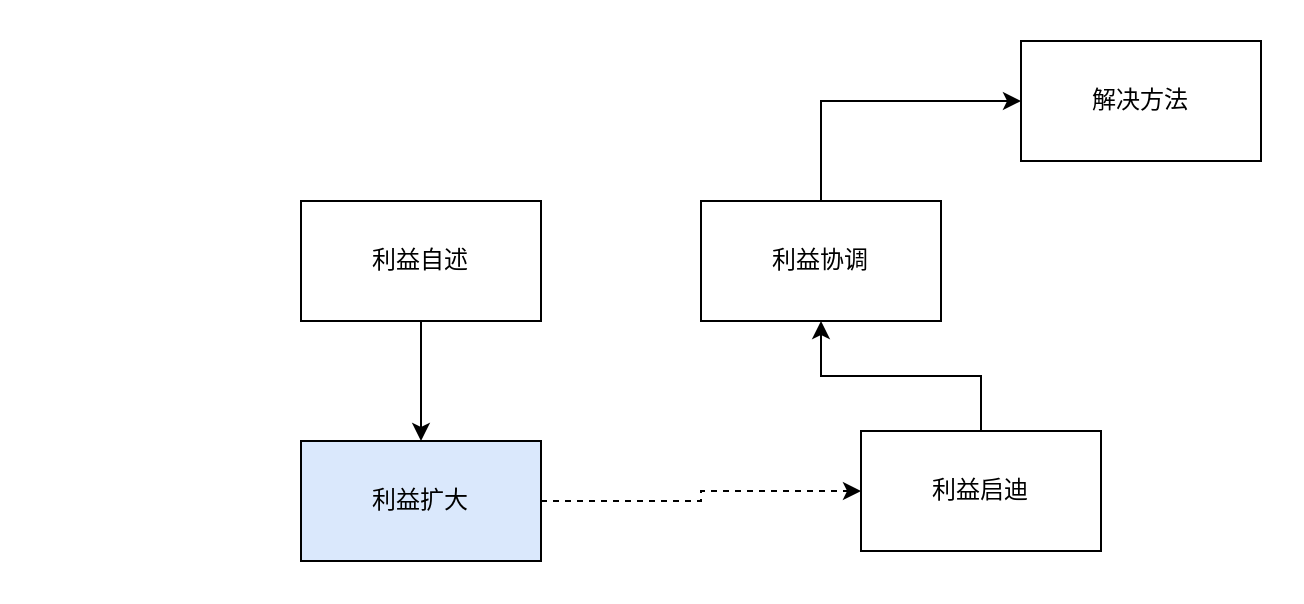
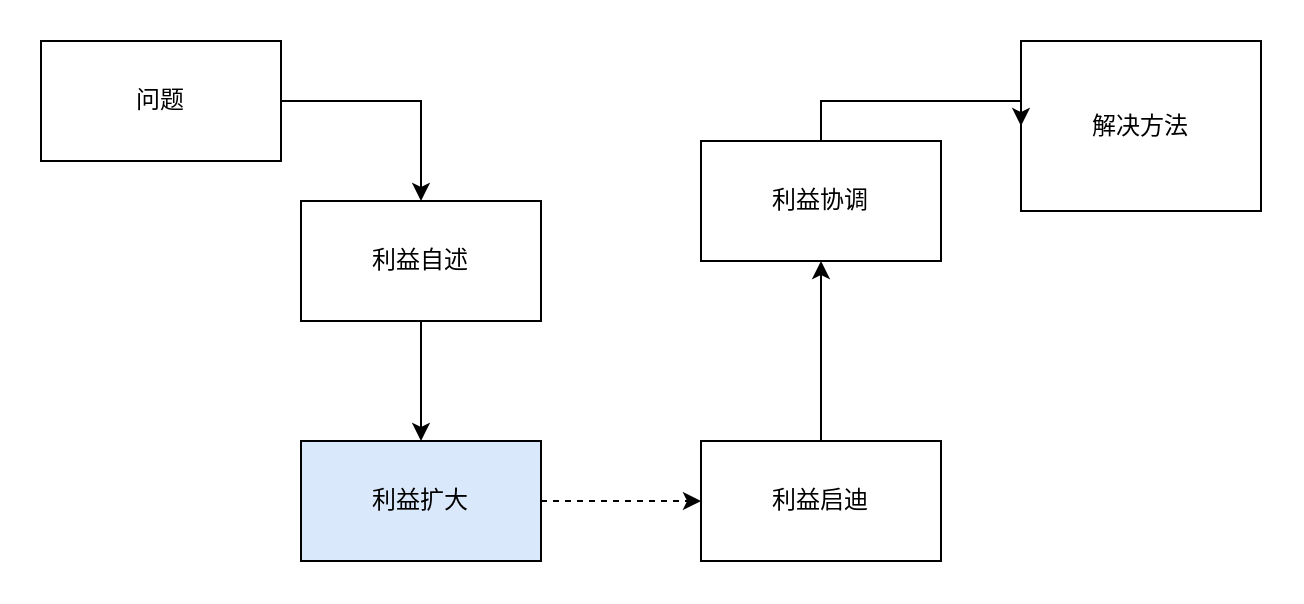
node "问题": added
edge "问题" -> "利益自述": added
node "解决方法": size 240x120 -> 240x170
node "利益协调": moved (821, 261) -> (821, 201)
node "利益启迪": moved (981, 491) -> (821, 501)
